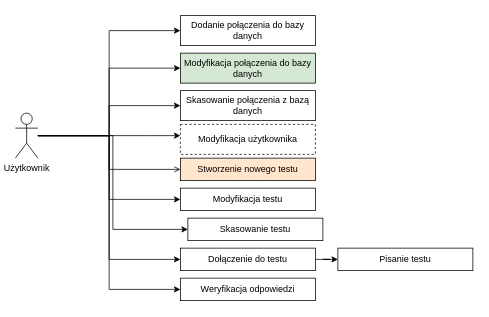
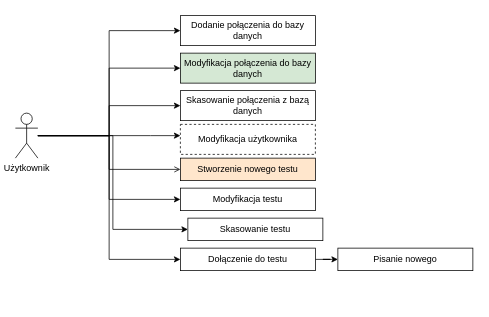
node "Pisanie testu": label "Pisanie testu" -> "Pisanie nowego"
edge "Użytkownik" -> "Weryfikacja odpowiedzi": removed
node "Weryfikacja odpowiedzi": removed
